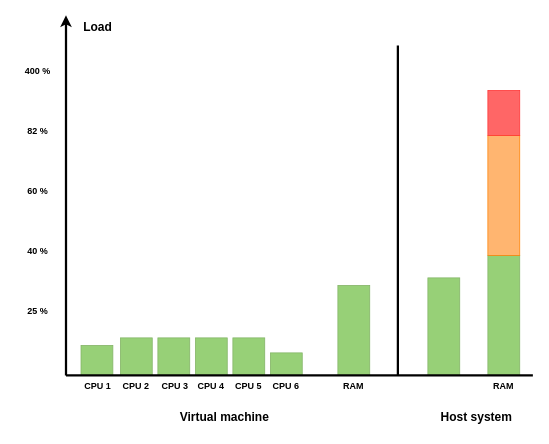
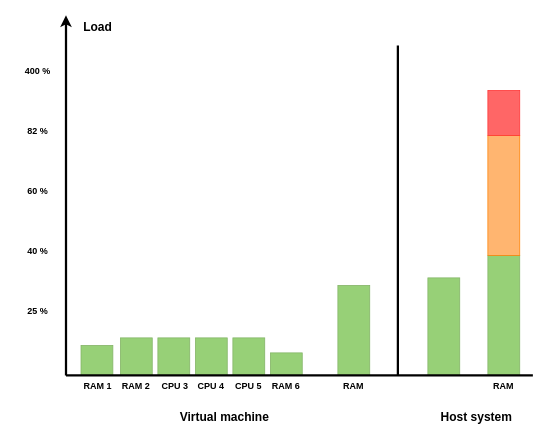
node "CPU 1": label "CPU 1" -> "RAM 1"
node "CPU 2": label "CPU 2" -> "RAM 2"
node "CPU 6": label "CPU 6" -> "RAM 6"
